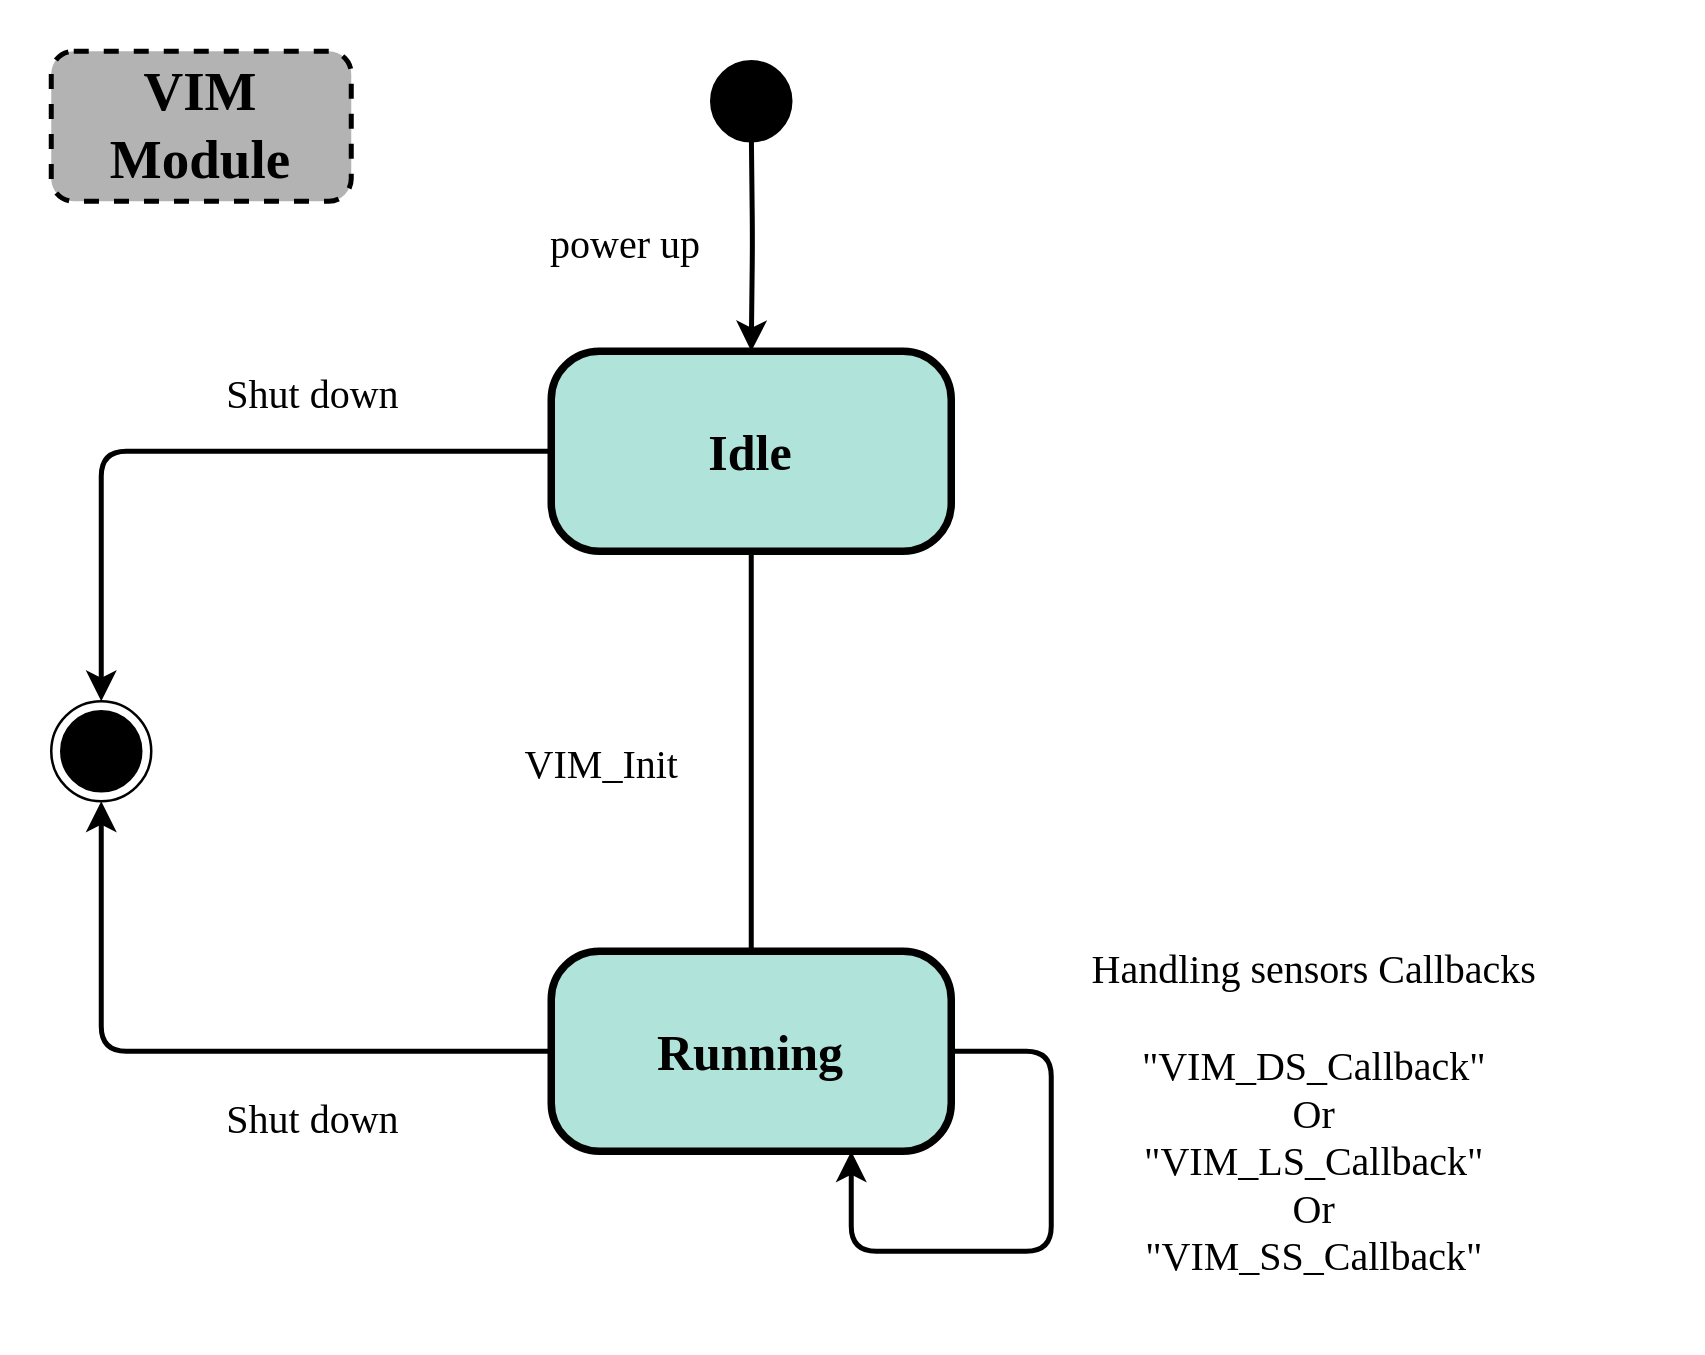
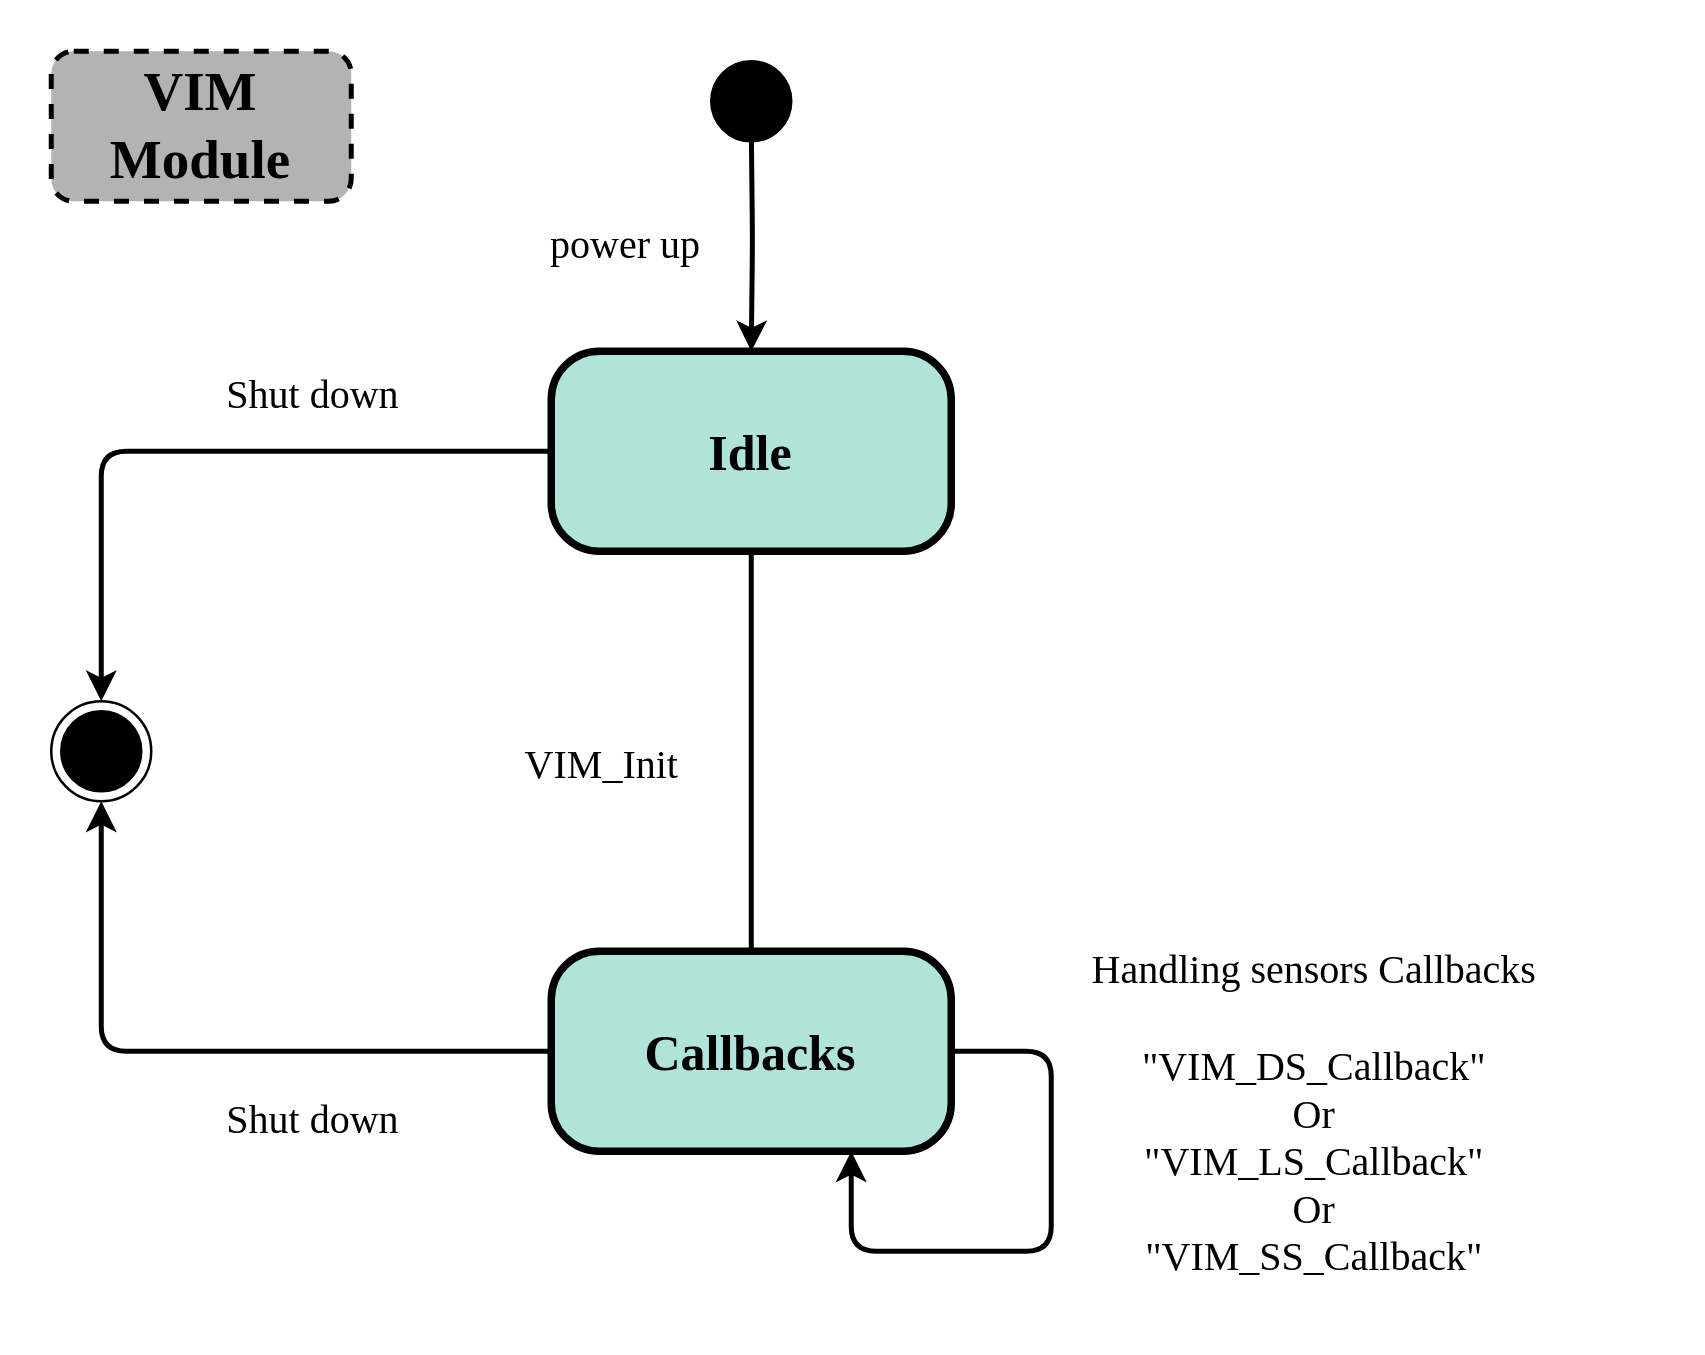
node "Running": label "Running" -> "Callbacks"
